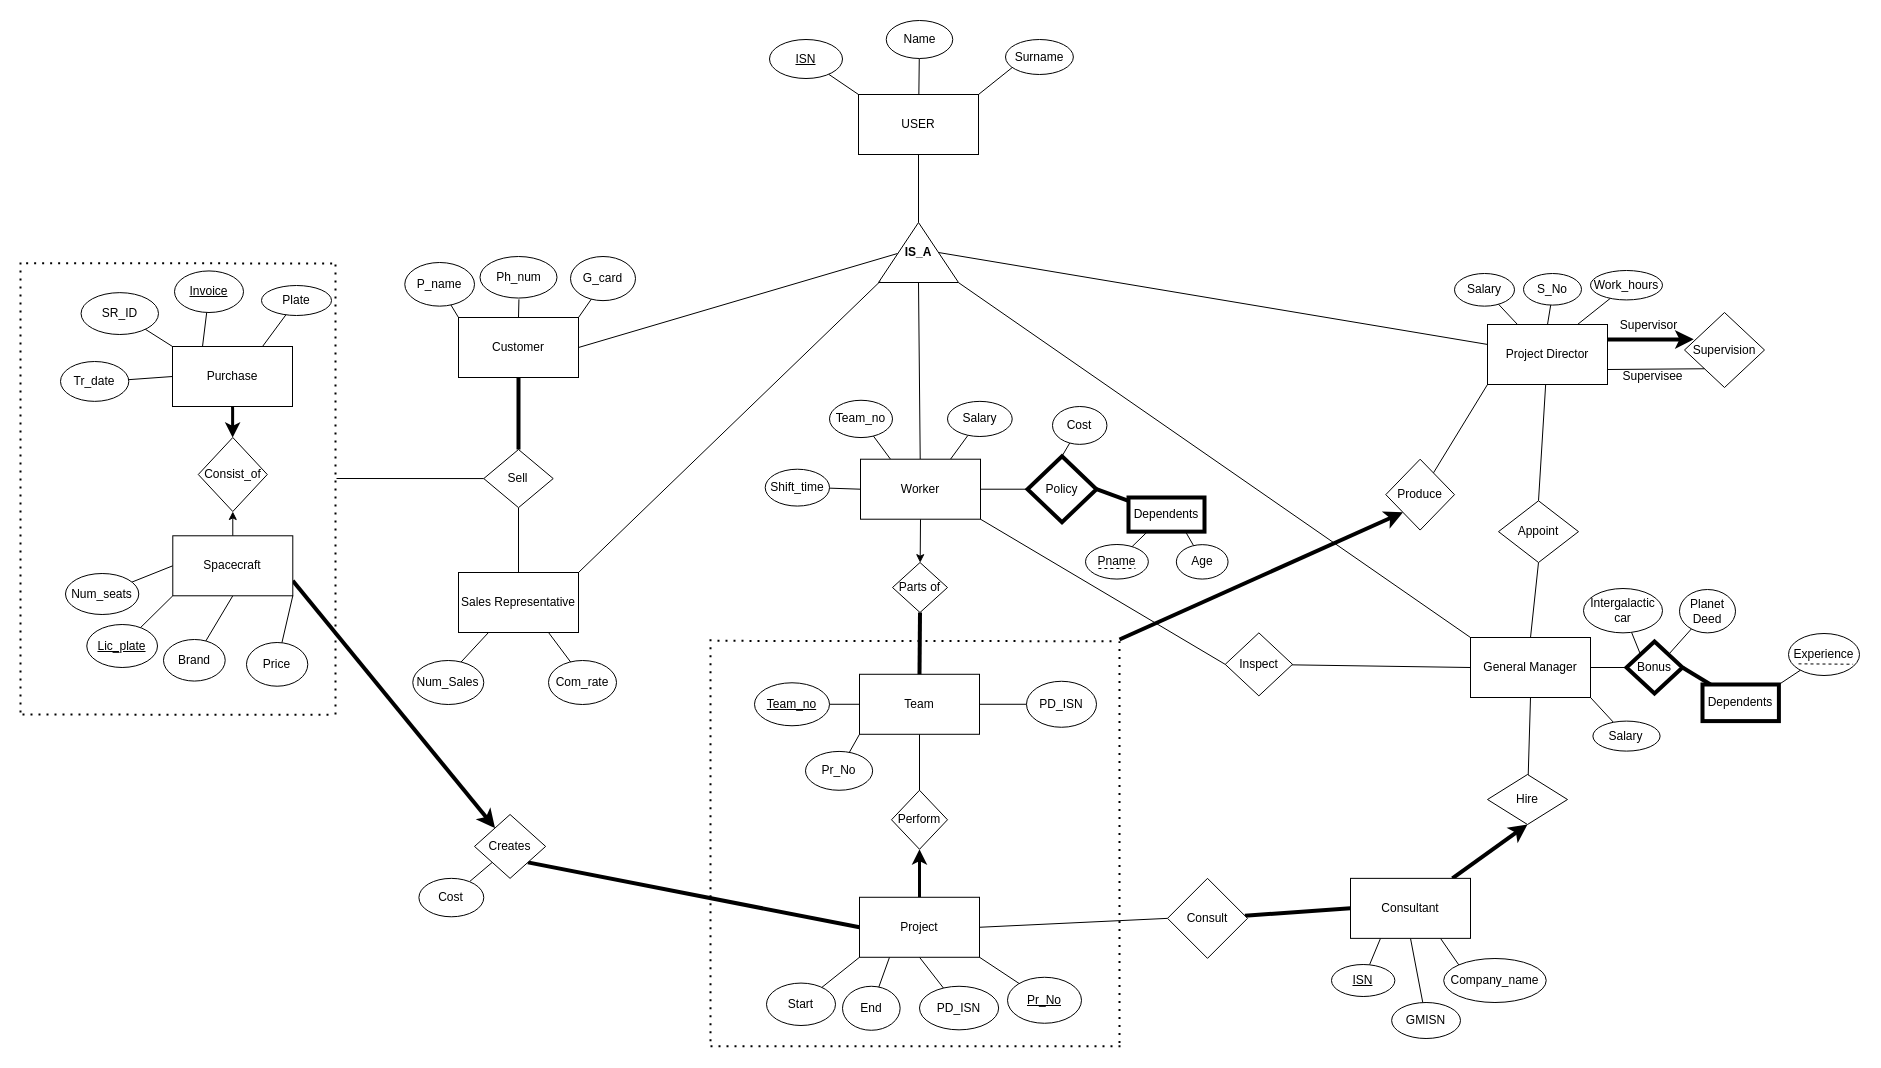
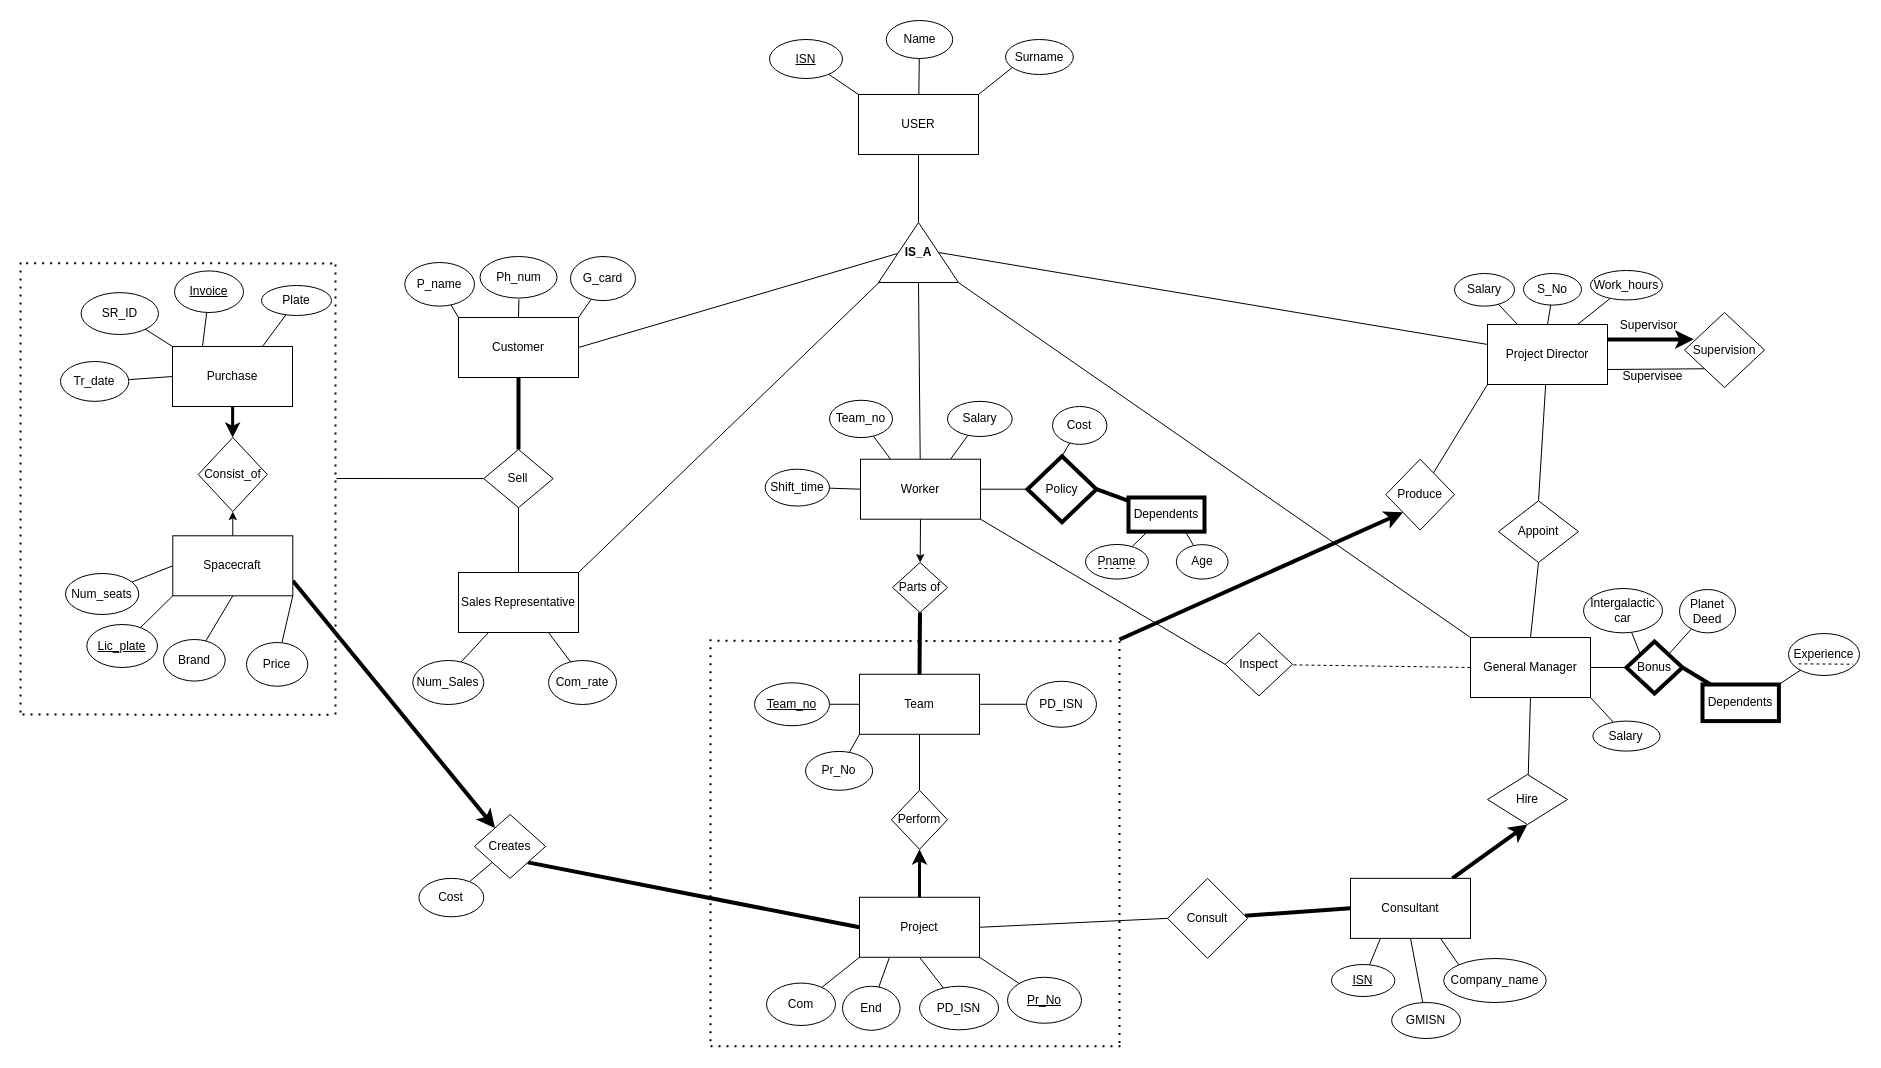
edge "Inspect" -- "General Manager": style solid -> dashed
node "Start": label "Start" -> "Com"
